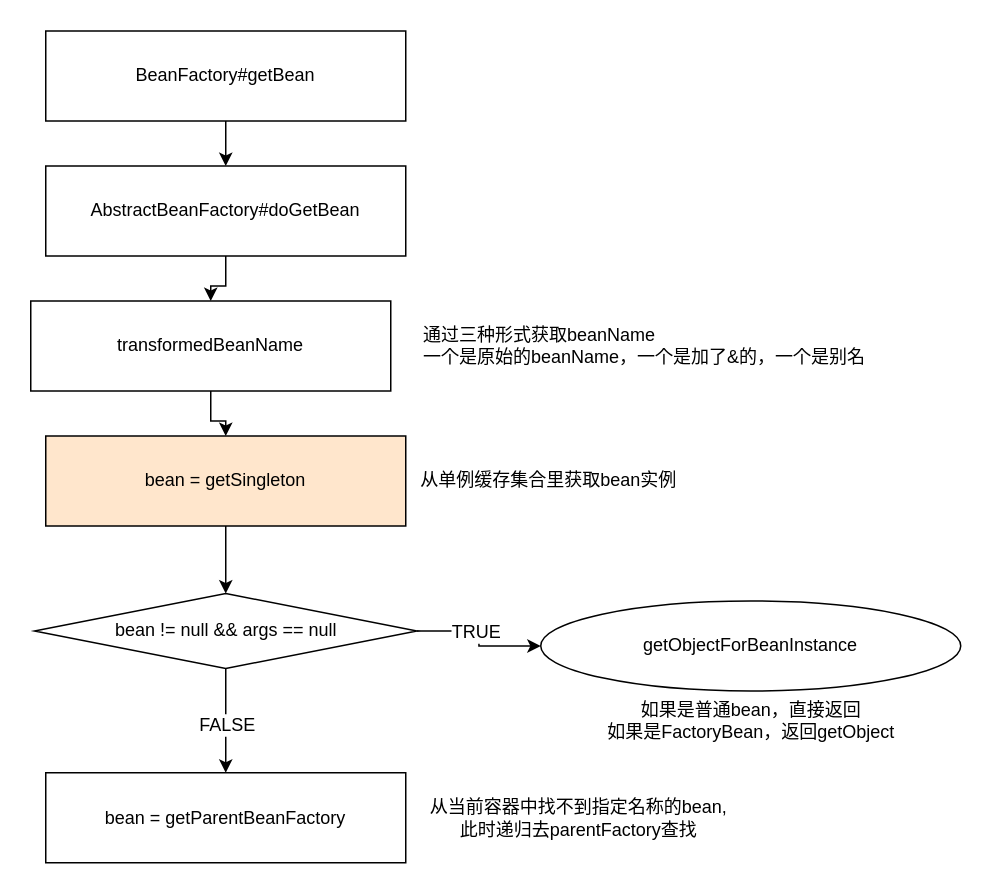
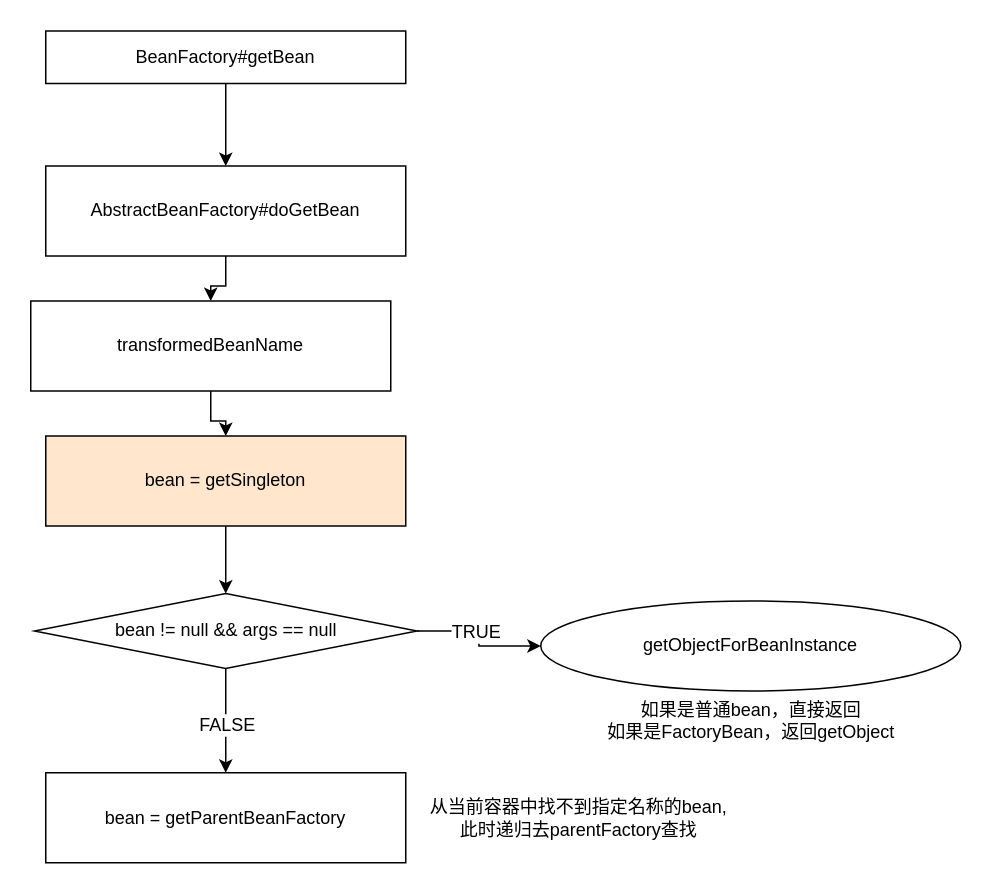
node "BeanFactory#getBean": size 360x90 -> 360x53
node "通过三种形式获取beanName 一个是原始的beanName，一个是加了&的，一个是别名": removed
node "从单例缓存集合里获取bean实例": removed
